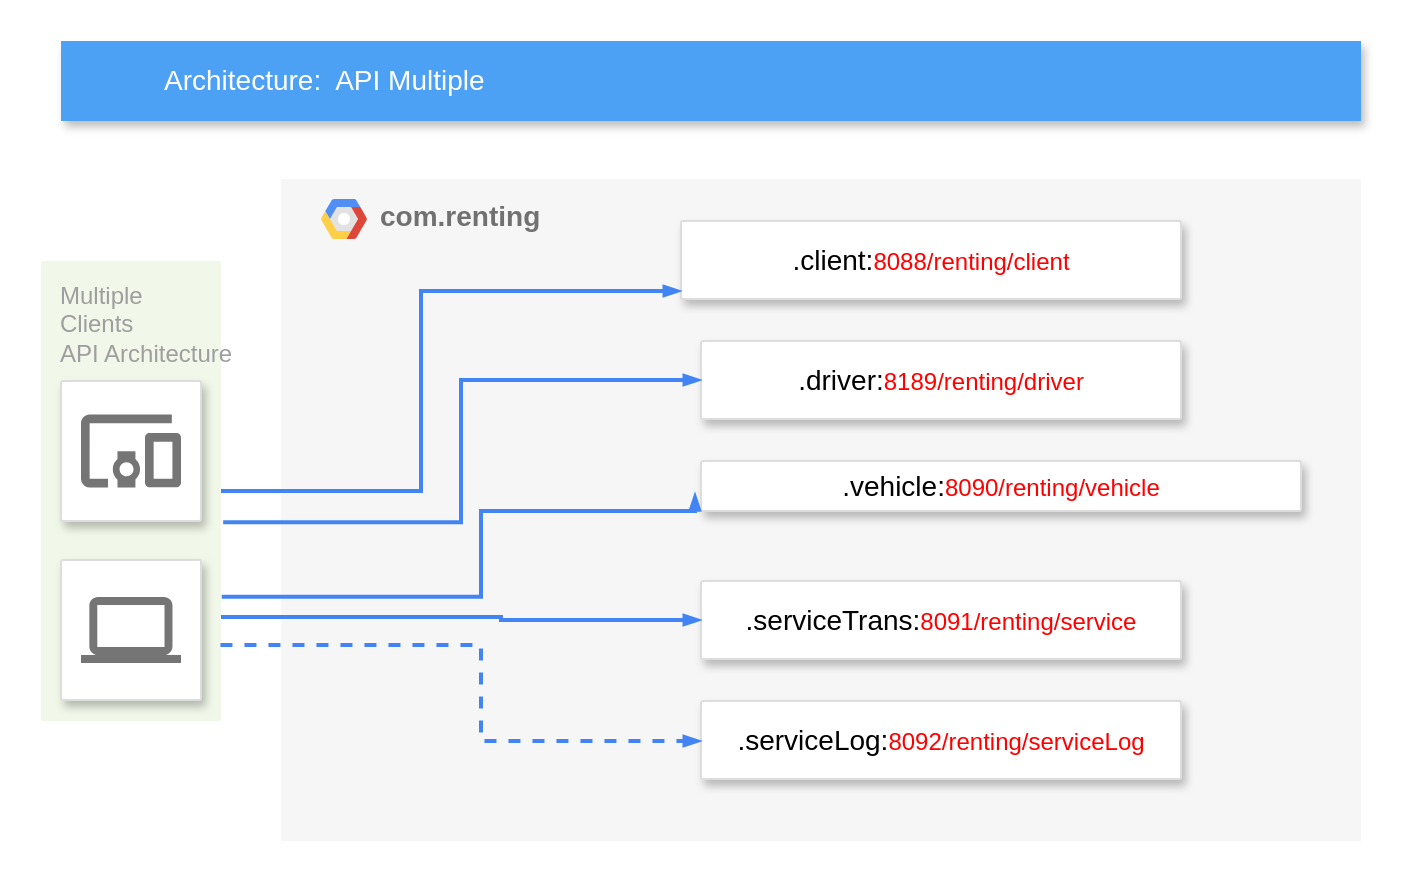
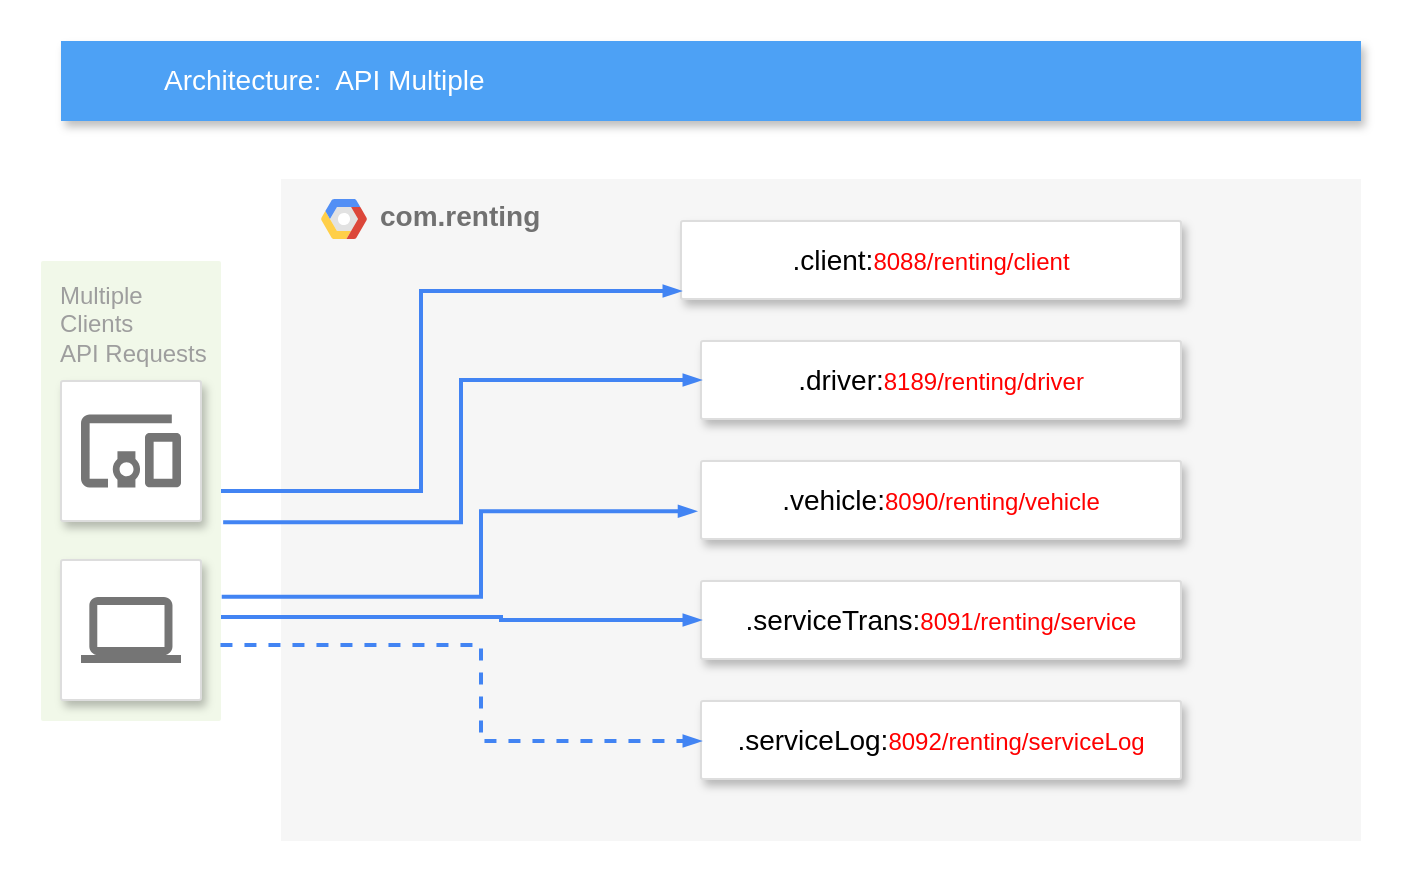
node "Multiple Clients API Architecture": label "Multiple Clients API Architecture" -> "Multiple Clients API Requests"
node ".vehicle:8090/renting/vehicle": size 600x50 -> 480x78
